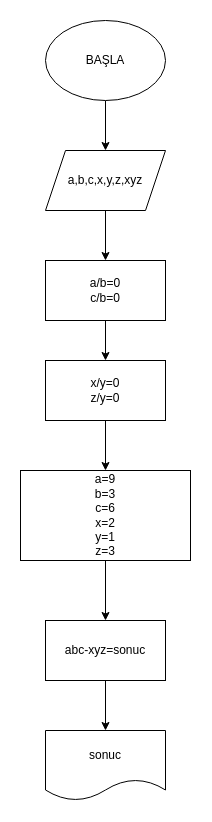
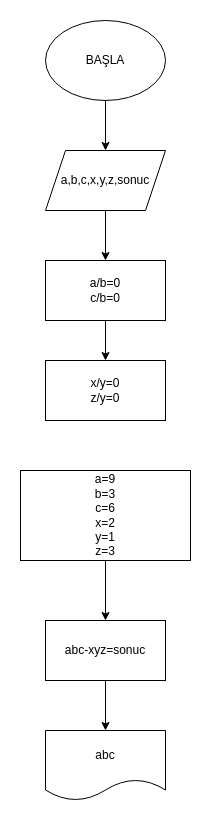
node "a,b,c,x,y,z,xyz": label "a,b,c,x,y,z,xyz" -> "a,b,c,x,y,z,sonuc"
edge "x/y=0 z/y=0" -> "a=9 b=3 c=6 x=2 y=1 z=3": removed
node "sonuc": label "sonuc" -> "abc"
